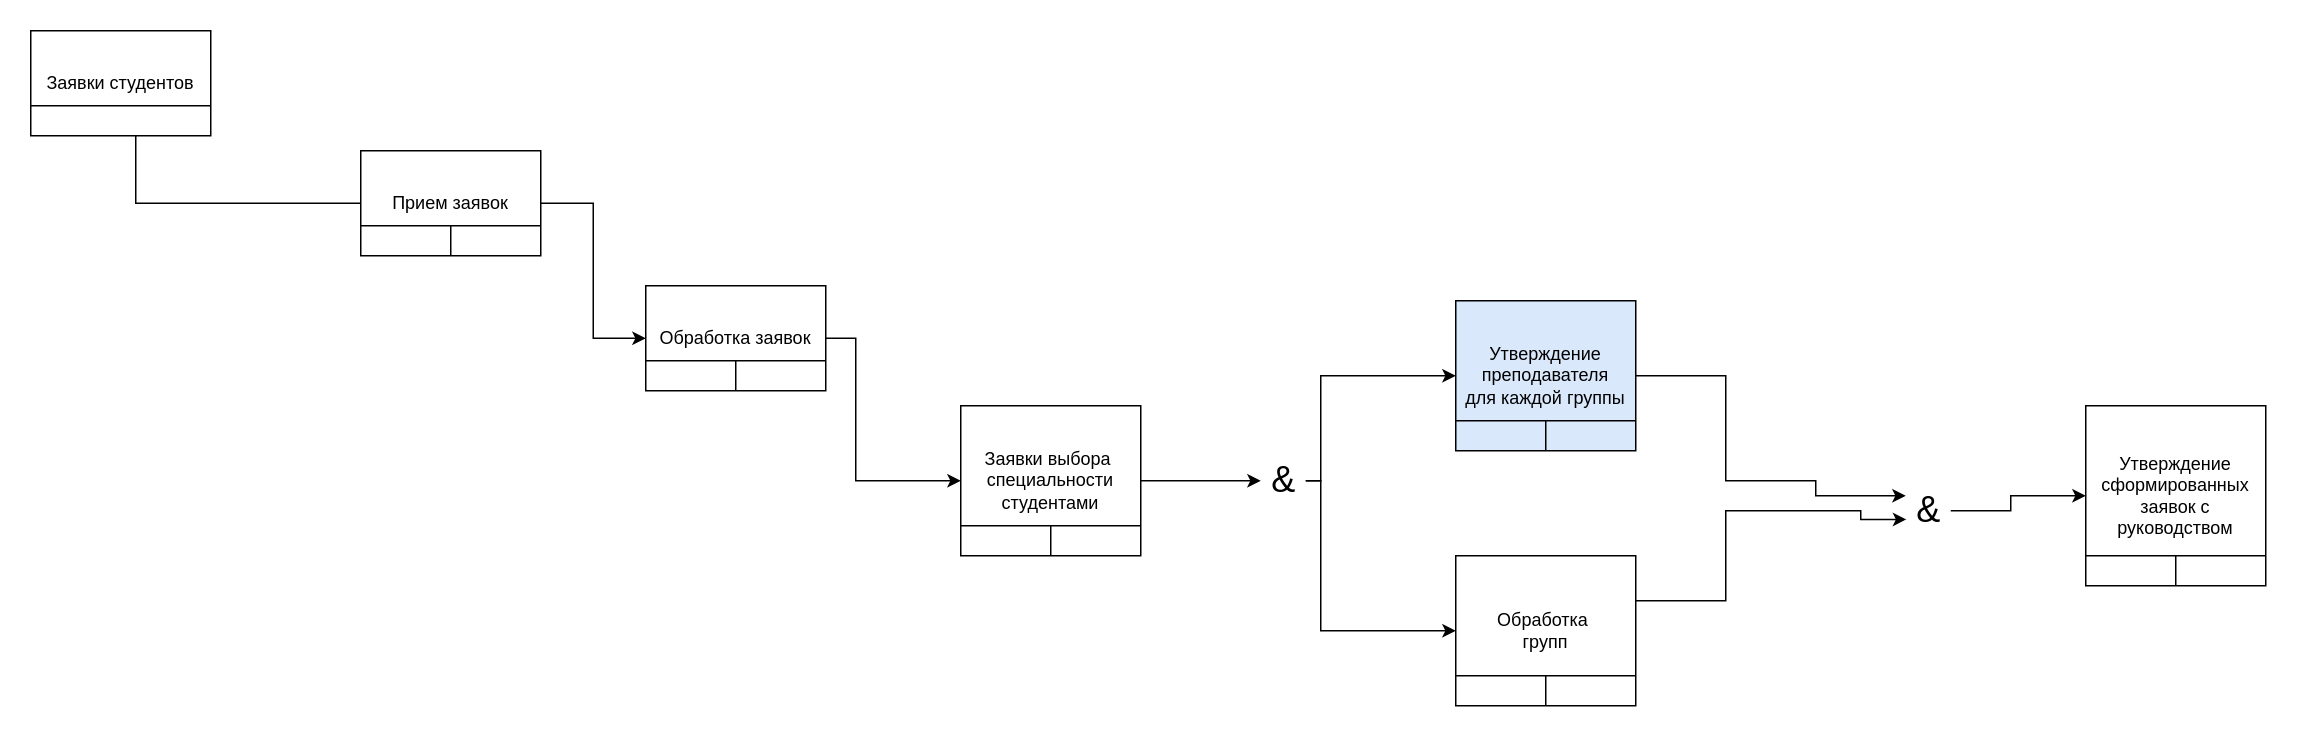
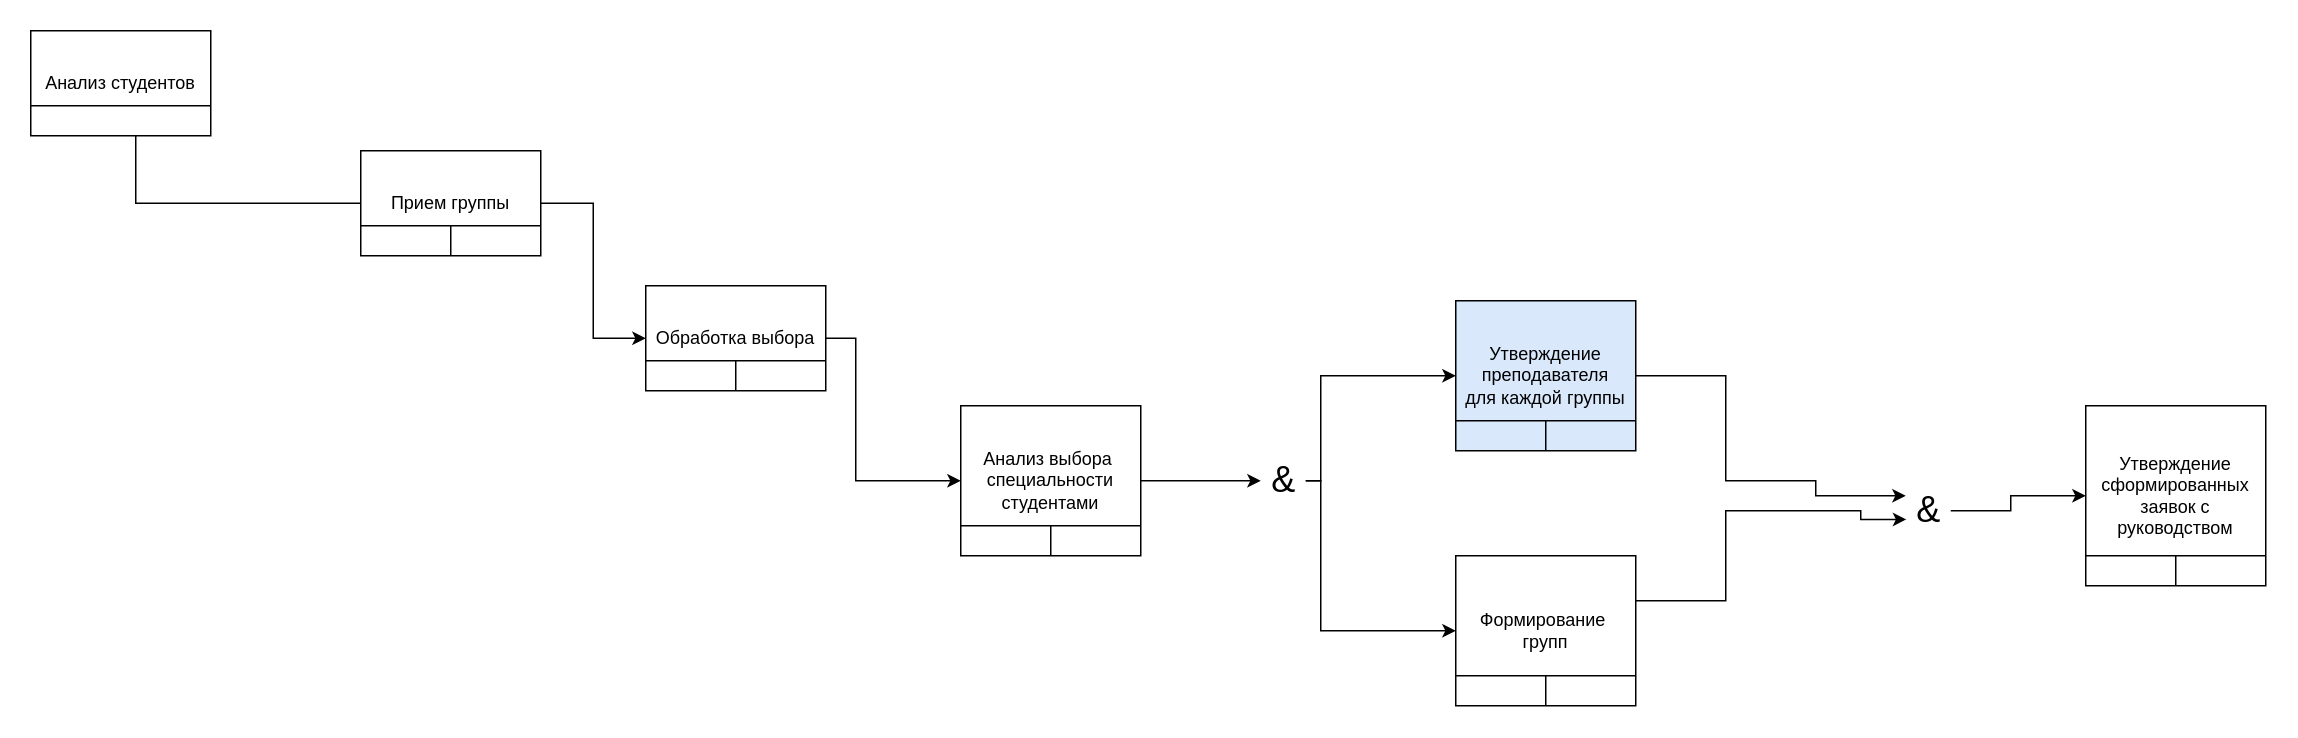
node "Заявки студентов": label "Заявки студентов" -> "Анализ студентов"
node "Прием заявок": label "Прием заявок" -> "Прием группы"
node "Обработка заявок": label "Обработка заявок" -> "Обработка выбора"
node "Заявки выбора специальности студентами": label "Заявки выбора специальности студентами" -> "Анализ выбора специальности студентами"
node "Обработка групп": label "Обработка групп" -> "Формирование групп"
